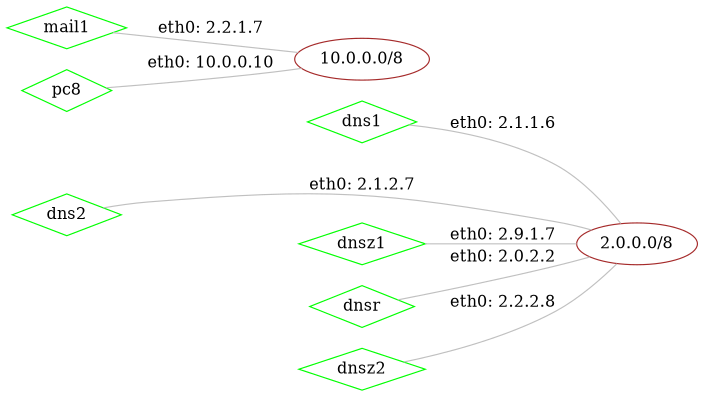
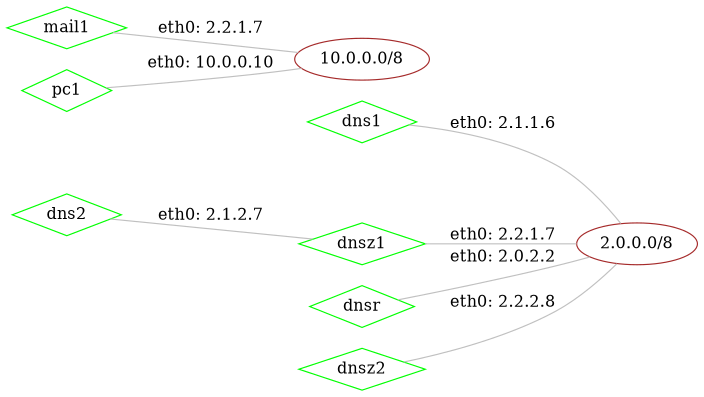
node "pc8": label "pc8" -> "pc1"
edge "dns2" -- "2.0.0.0/8": now "dns2" -- "dnsz1"
edge "dnsz1" -- "2.0.0.0/8": label "eth0: 2.9.1.7" -> "eth0: 2.2.1.7"
